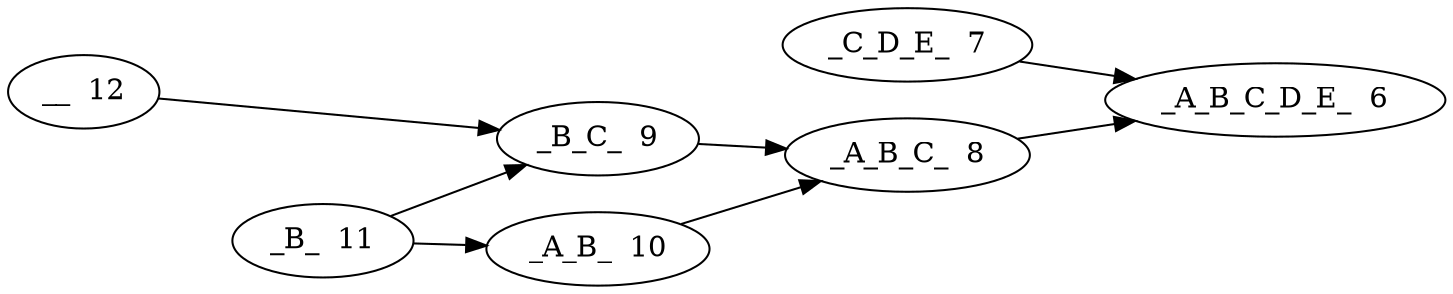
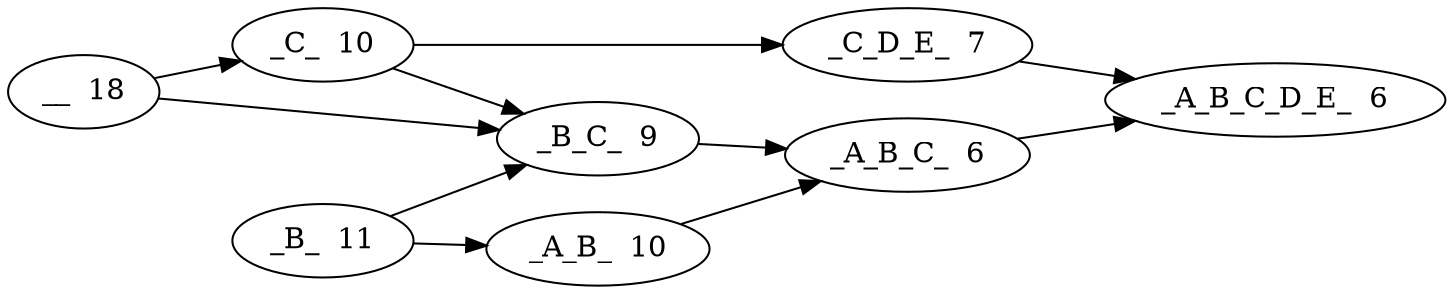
node "_C_  10": added
node "__  12": label "__  12" -> "__  18"
node "_A_B_C_  8": label "_A_B_C_  8" -> "_A_B_C_  6"
